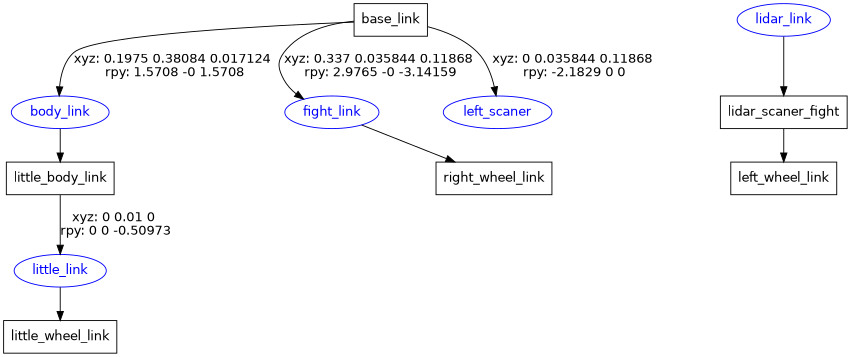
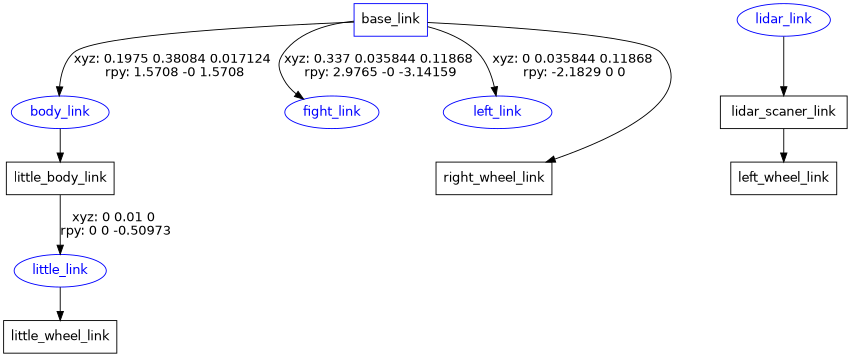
node "base_link": color black -> blue
node "left_scaner": label "left_scaner" -> "left_link"
node "lidar_scaner_fight": label "lidar_scaner_fight" -> "lidar_scaner_link"
edge "fight_link" -> "right_wheel_link": now "base_link" -> "right_wheel_link"
